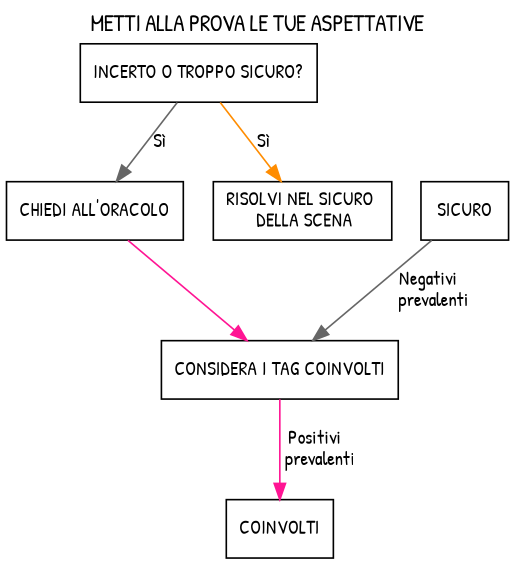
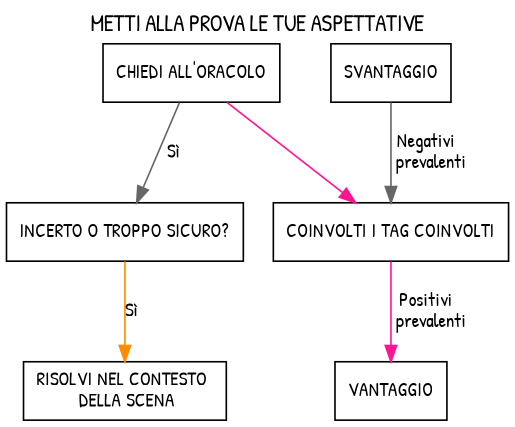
edge "INCERTO O TROPPO SICURO?" -> "CHIEDI ALL'ORACOLO": reversed
node "RISOLVI NEL SICURO DELLA SCENA": label "RISOLVI NEL SICURO DELLA SCENA" -> "RISOLVI NEL CONTESTO DELLA SCENA"
node "SICURO": label "SICURO" -> "SVANTAGGIO"
node "CONSIDERA I TAG COINVOLTI": label "CONSIDERA I TAG COINVOLTI" -> "COINVOLTI I TAG COINVOLTI"
node "COINVOLTI": label "COINVOLTI" -> "VANTAGGIO"
